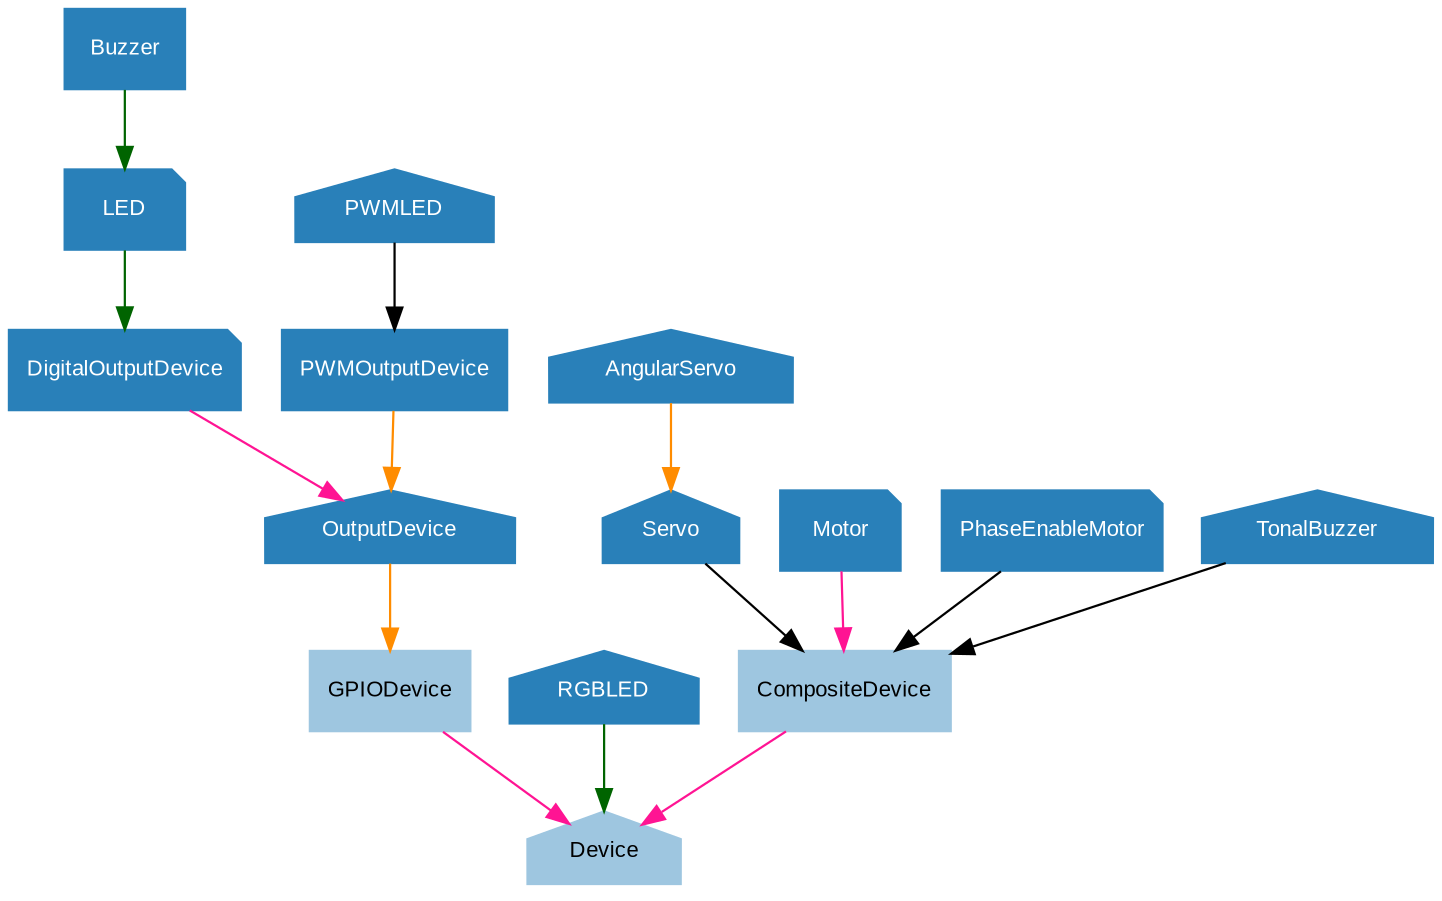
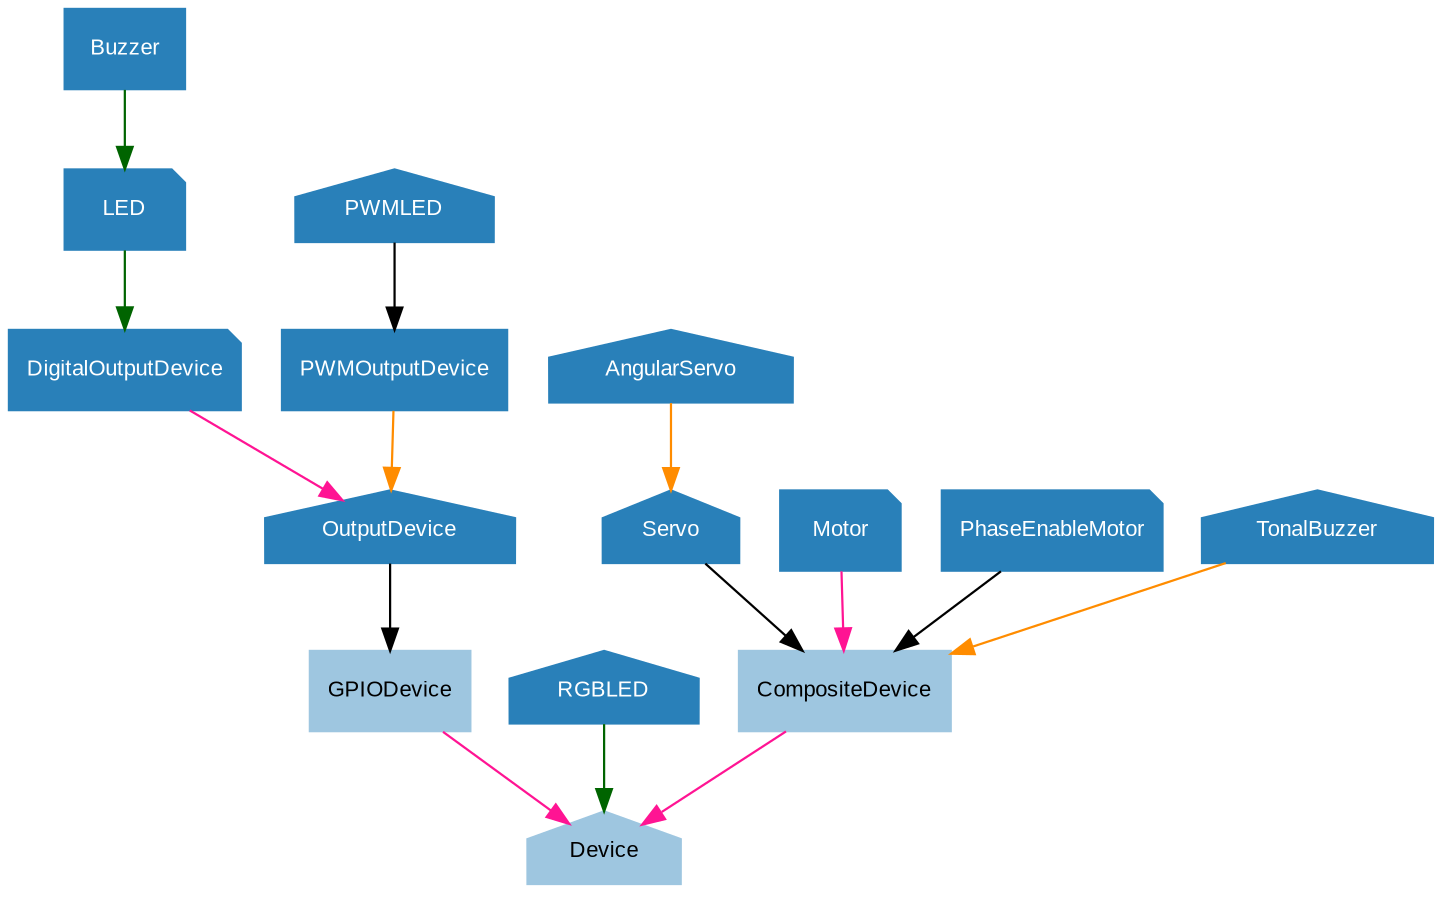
edge "OutputDevice" -> "GPIODevice": color darkorange -> black
edge "TonalBuzzer" -> "CompositeDevice": color black -> darkorange
